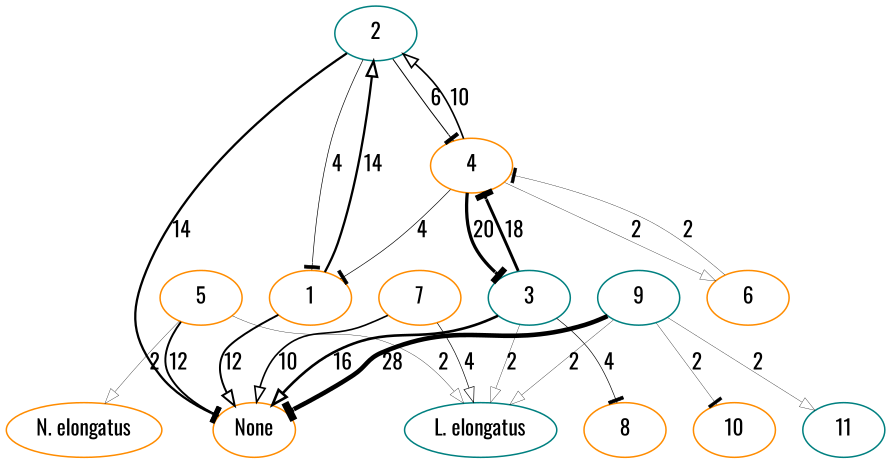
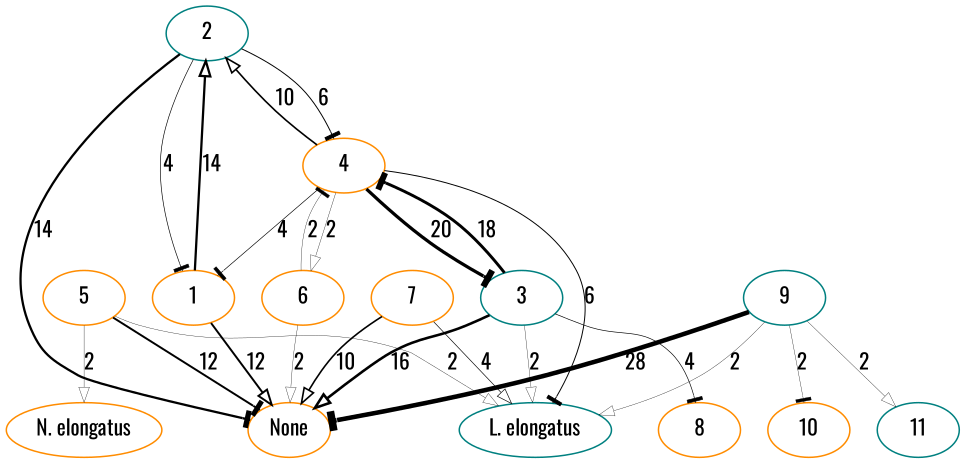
edge "4" -> "L. elongatus": added, label "6"
edge "6" -> "None": added, label "2"
